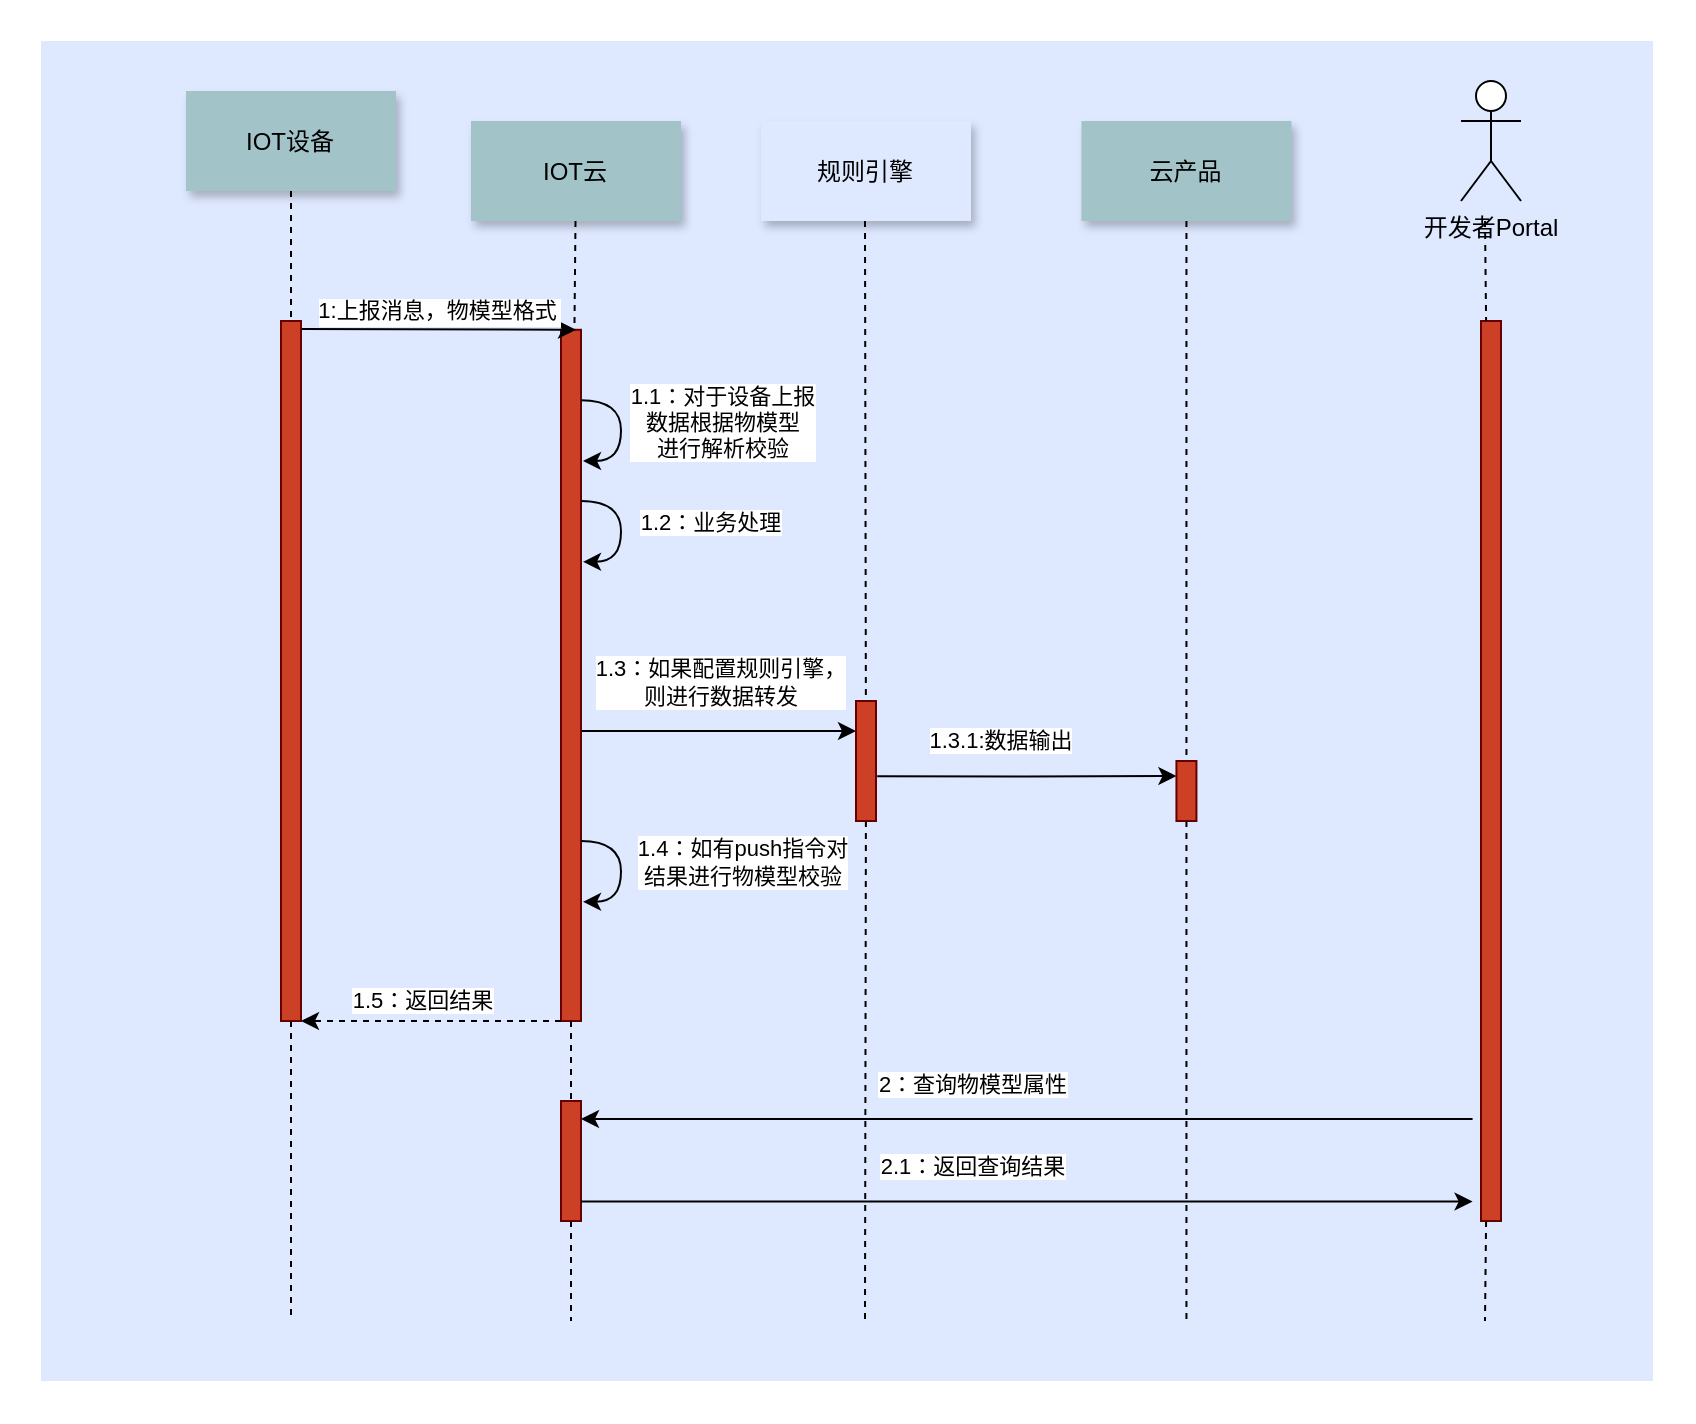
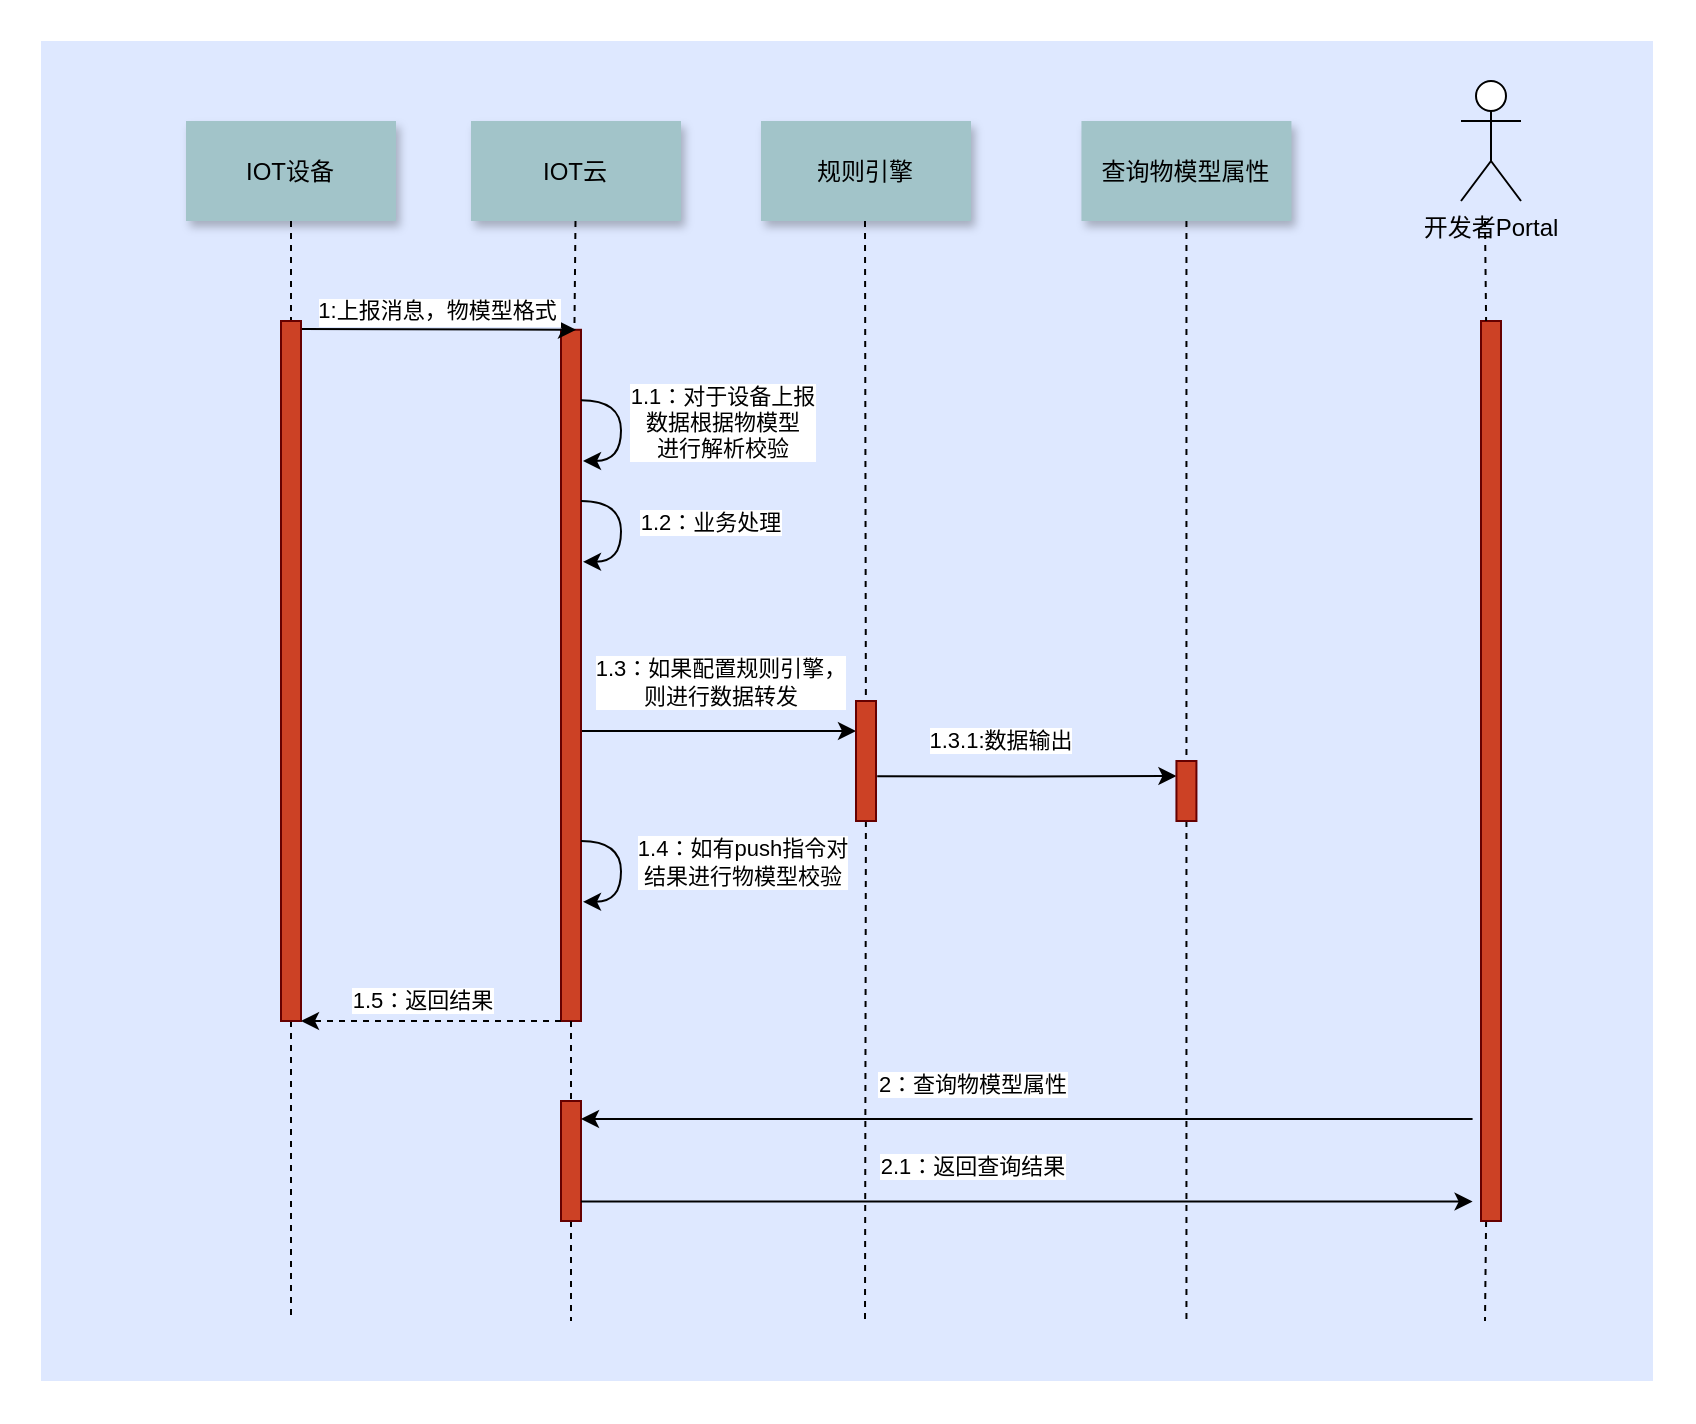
node "IOT设备": moved (291, 141) -> (291, 171)
node "规则引擎": fillcolor #dee8ff -> #a2c4c9
node "云产品": label "云产品" -> "查询物模型属性"
